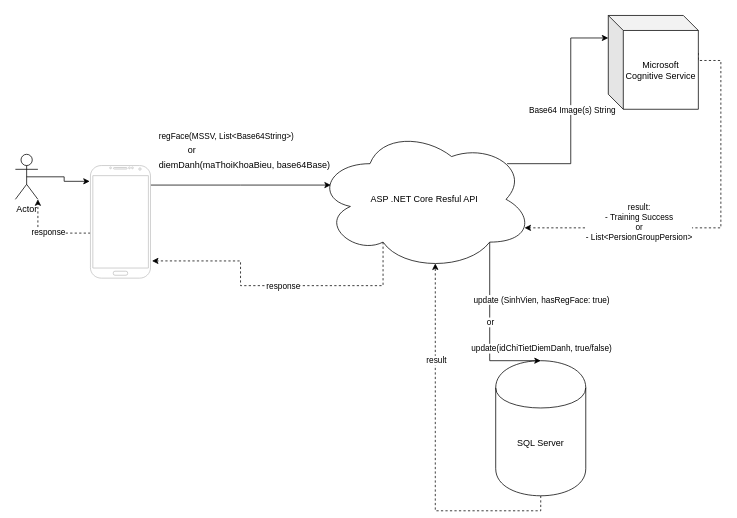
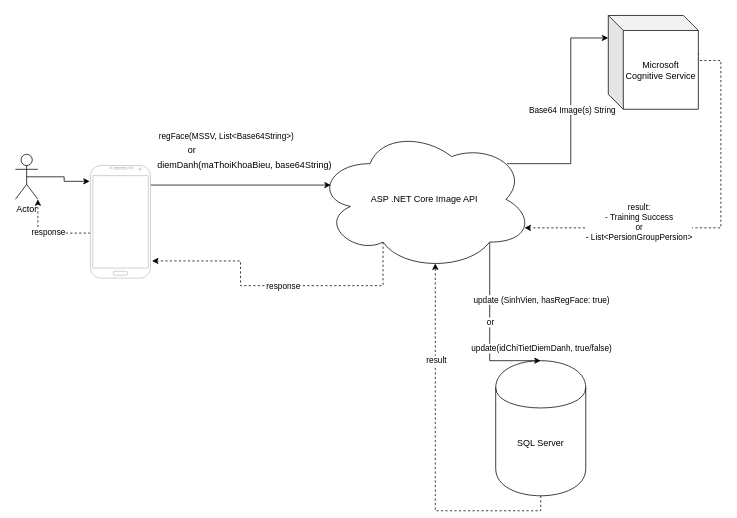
node "diemDanh(maThoiKhoaBieu, base64Base)": label "diemDanh(maThoiKhoaBieu, base64Base)" -> "diemDanh(maThoiKhoaBieu, base64String)"
node "ASP .NET Core Resful API": label "ASP .NET Core Resful API" -> "ASP .NET Core Image API"
